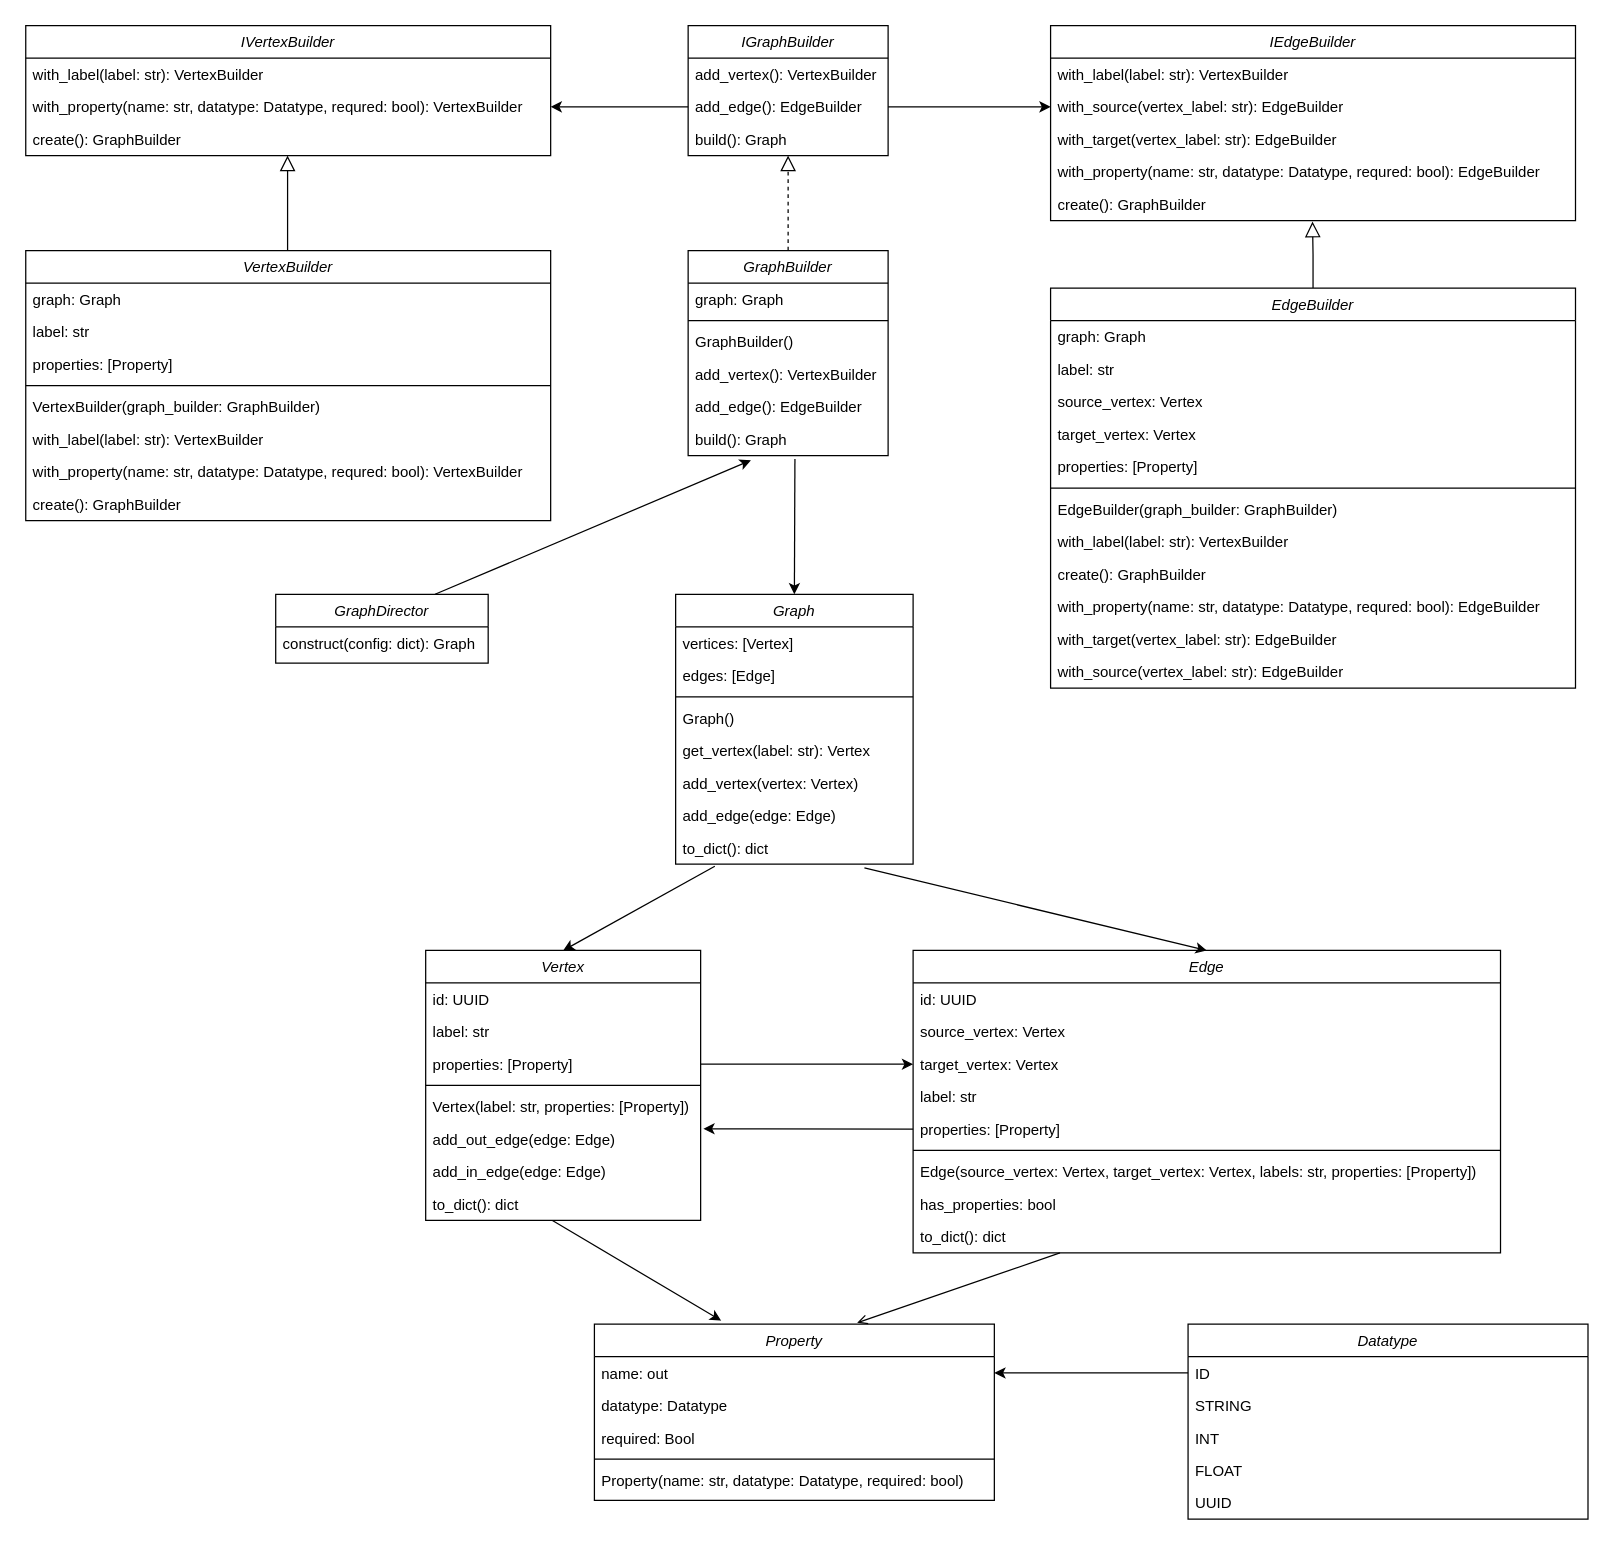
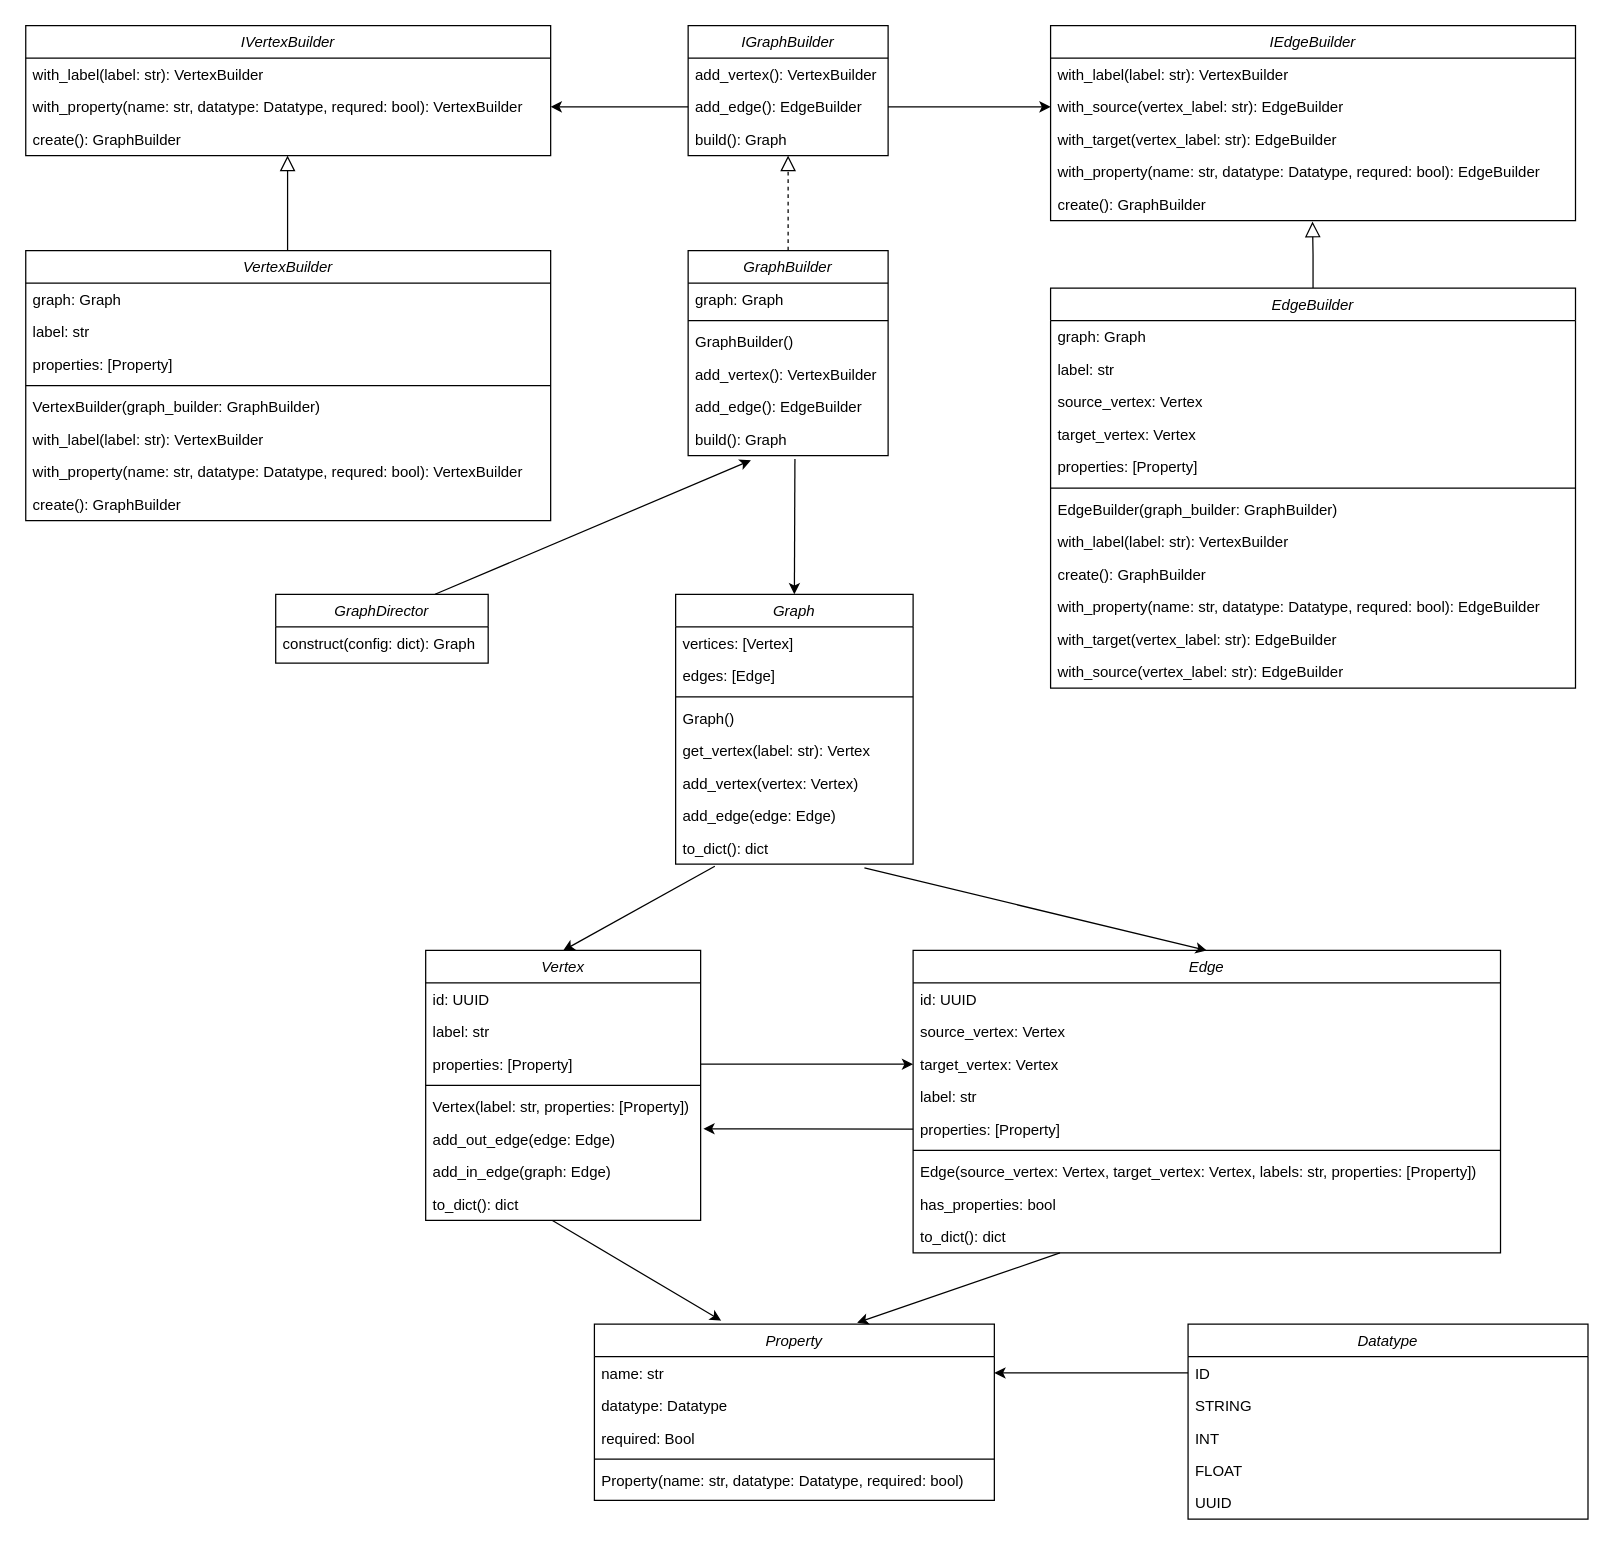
node "add_in_edge(edge: Edge)": label "add_in_edge(edge: Edge)" -> "add_in_edge(graph: Edge)"
edge "Edge" -> "Property": arrowhead open -> classic
node "name: out": label "name: out" -> "name: str"
